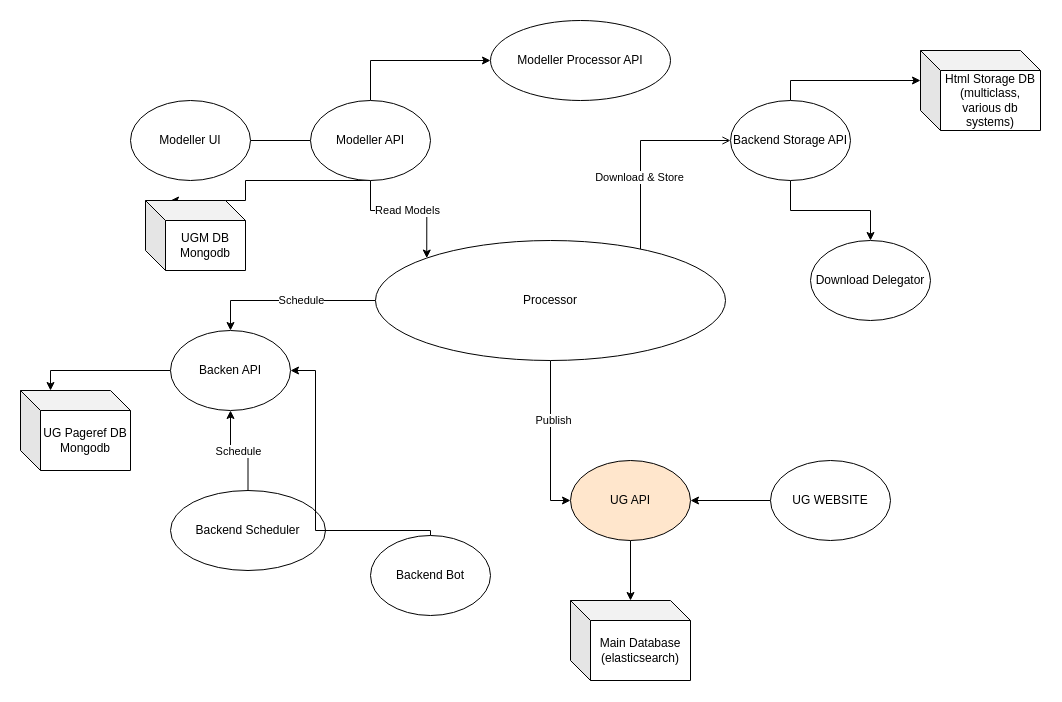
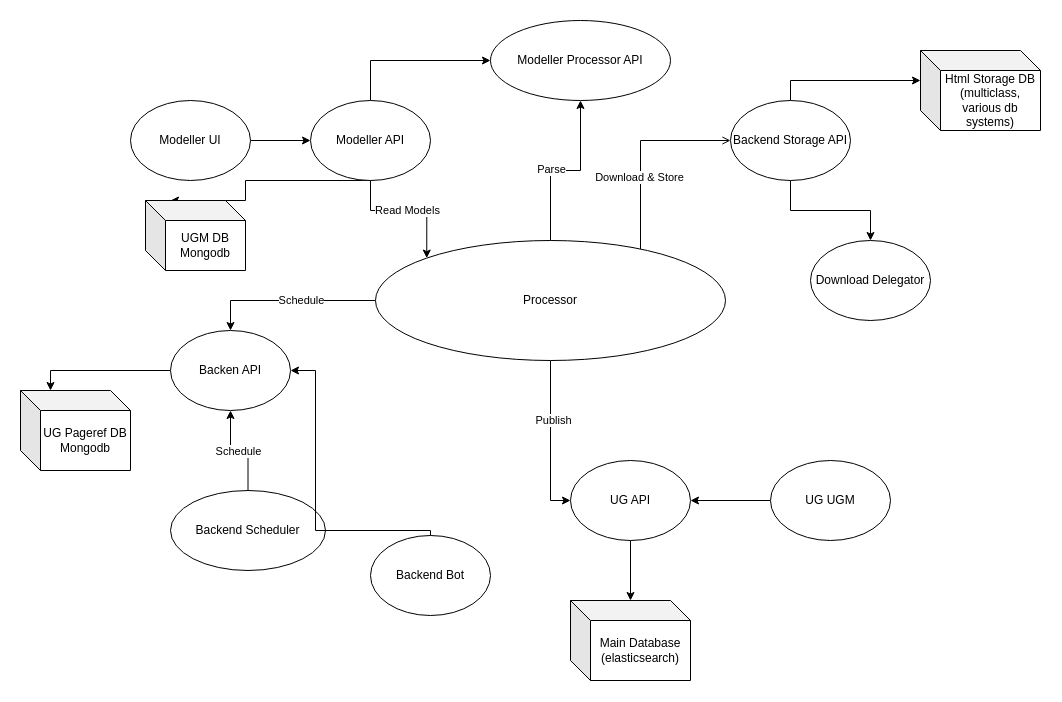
edge "Modeller UI" -- "Modeller API": arrowhead none -> classic
edge "Processor" -> "Modeller Processor API": added, label "Parse"
node "UG API": fillcolor #ffe6cc -> #ffffff
node "UG WEBSITE": label "UG WEBSITE" -> "UG UGM"
